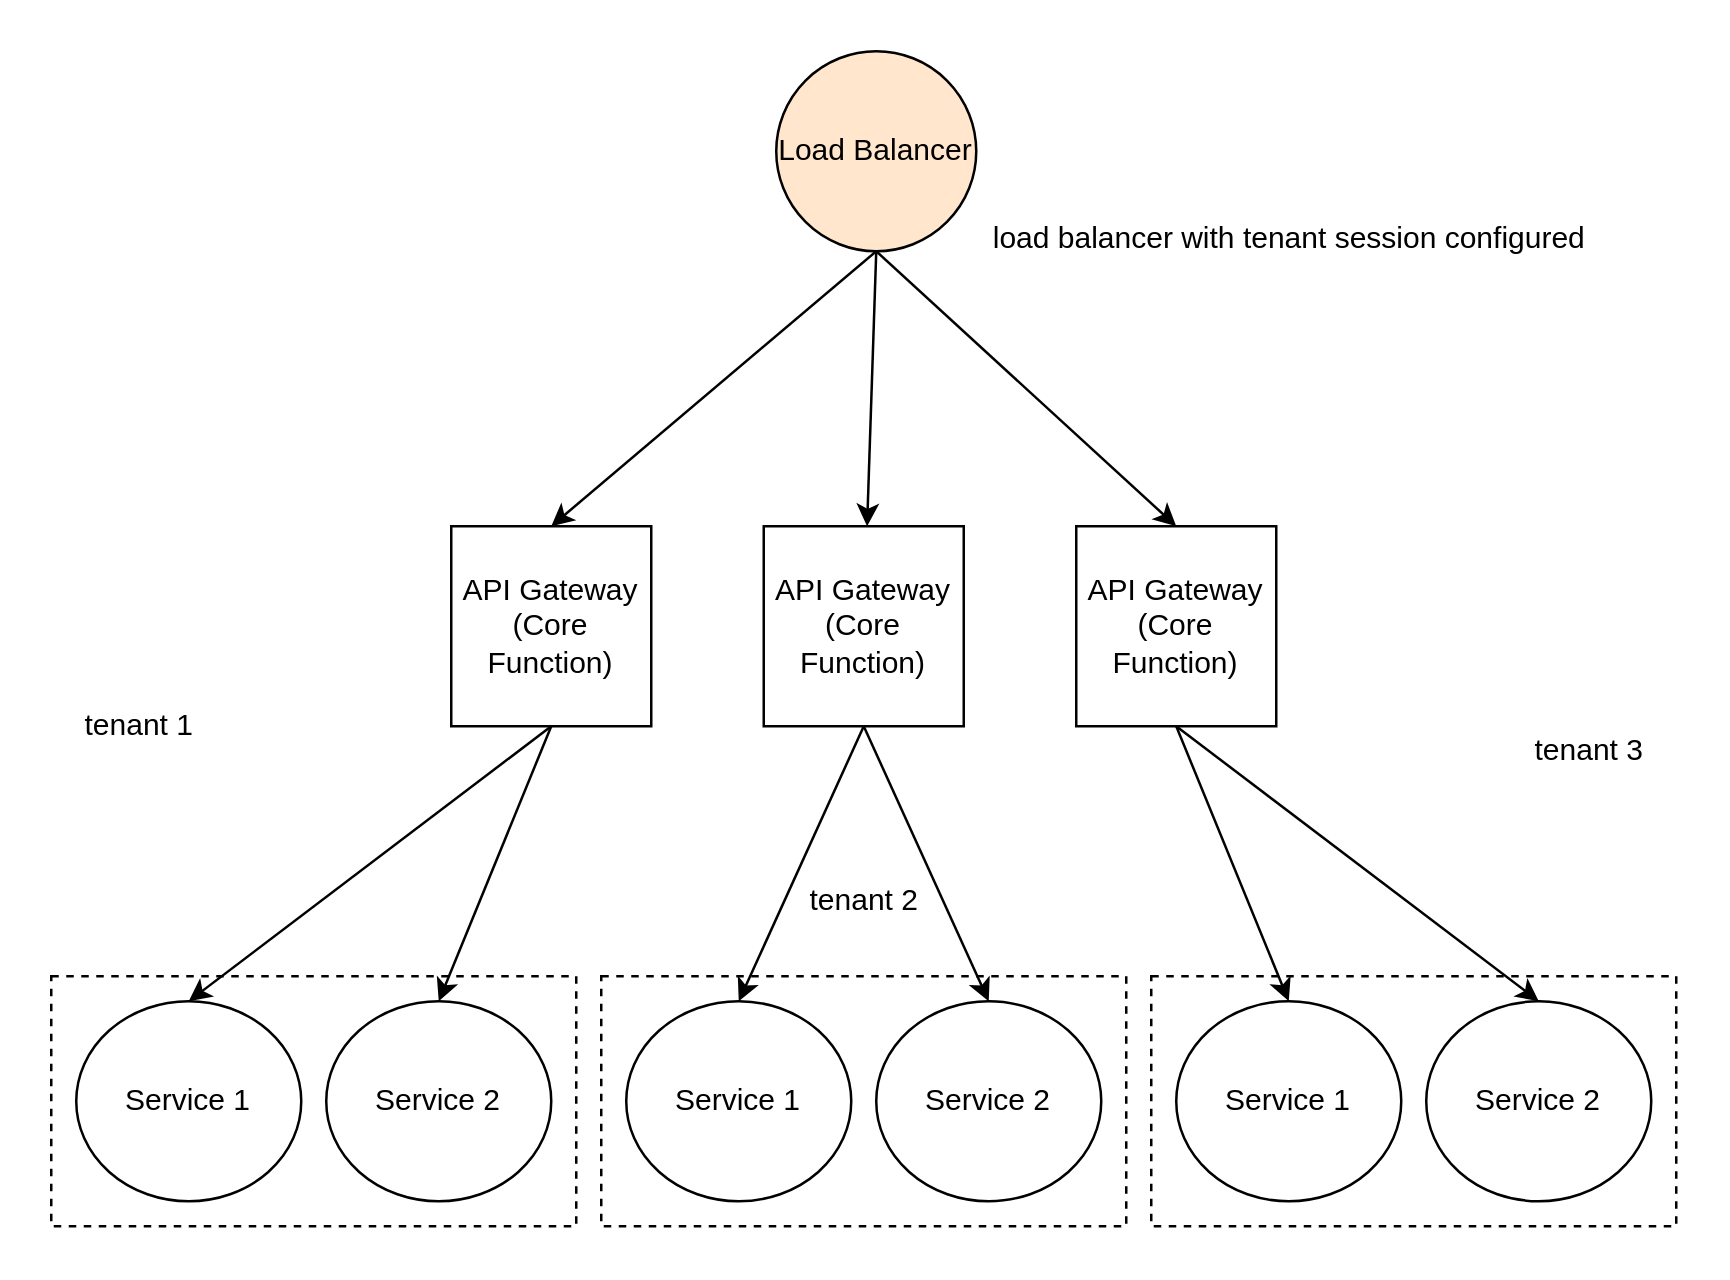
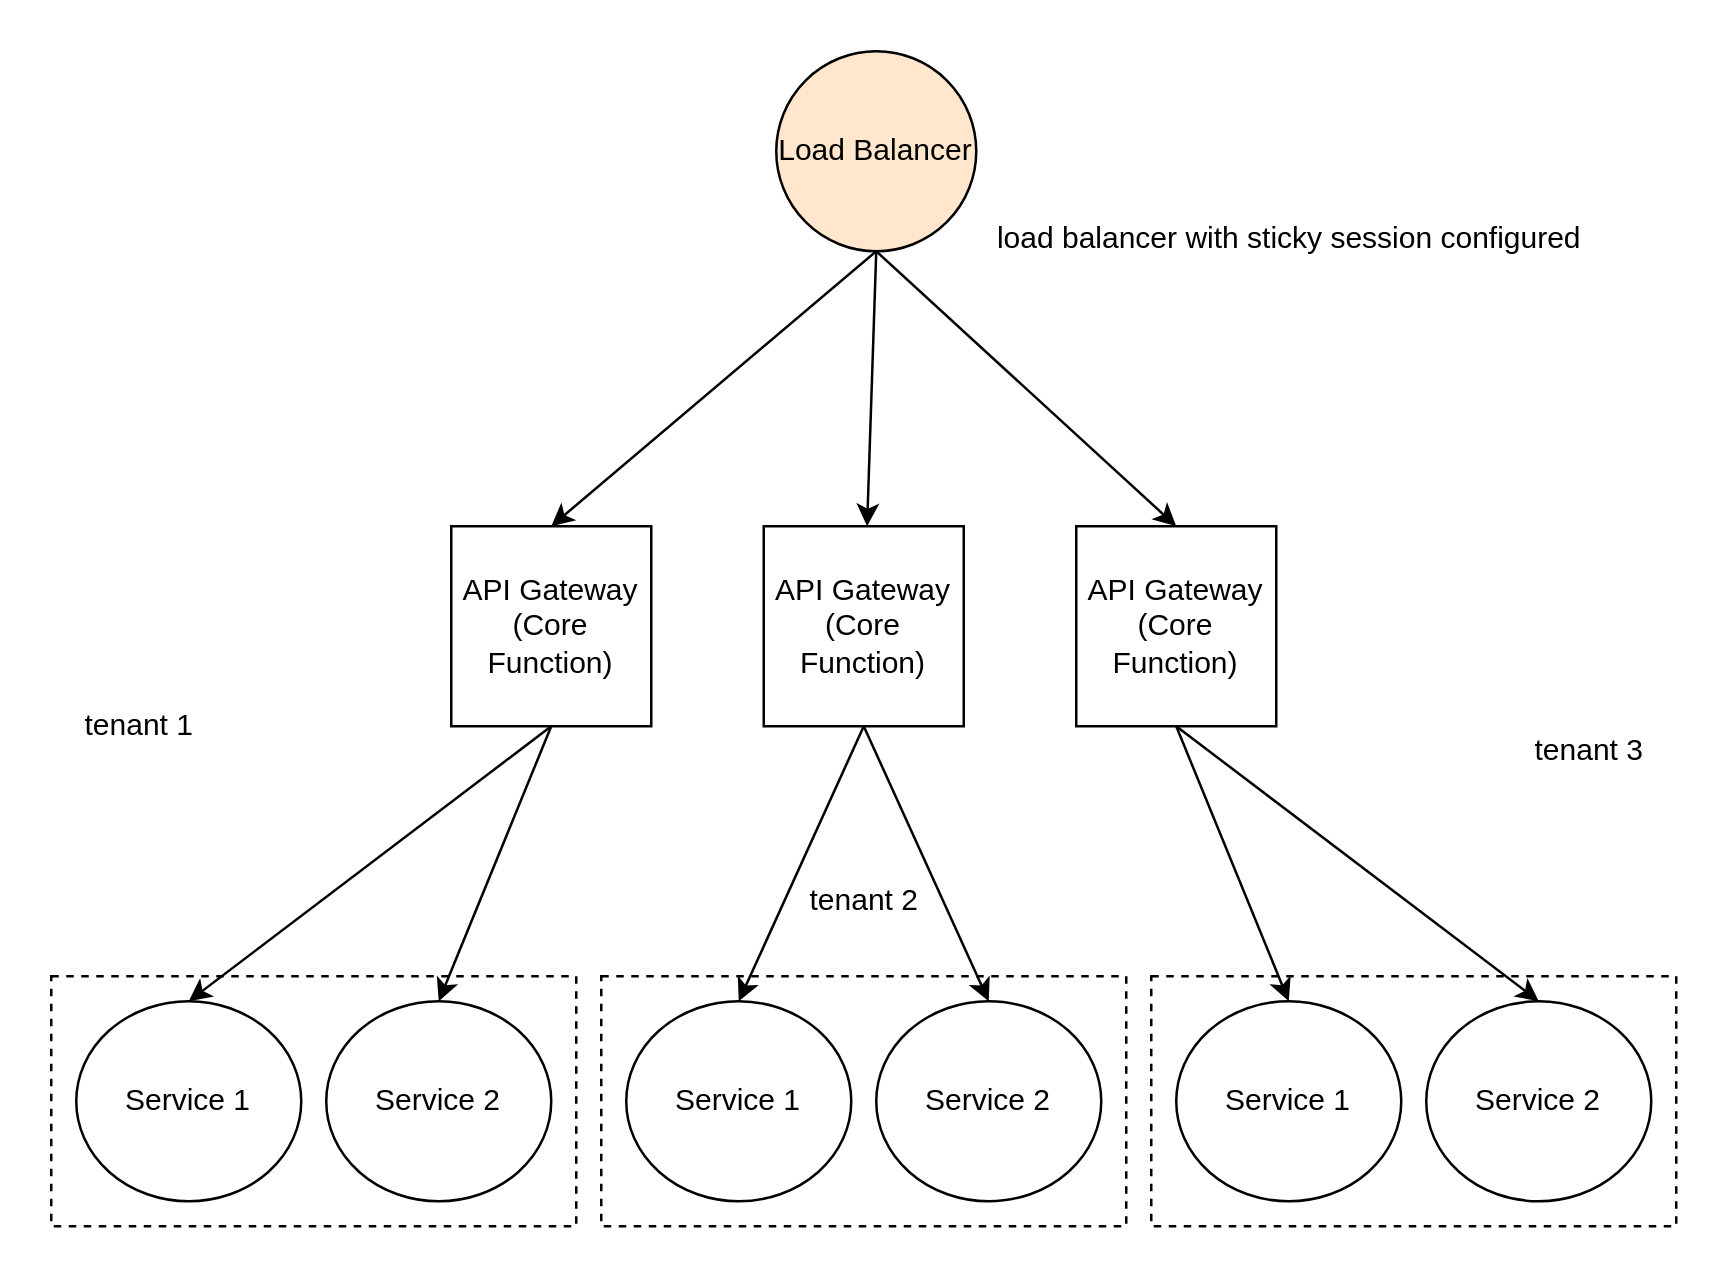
node "load balancer with tenant session configured": label "load balancer with tenant session configured" -> "load balancer with sticky session configured"
